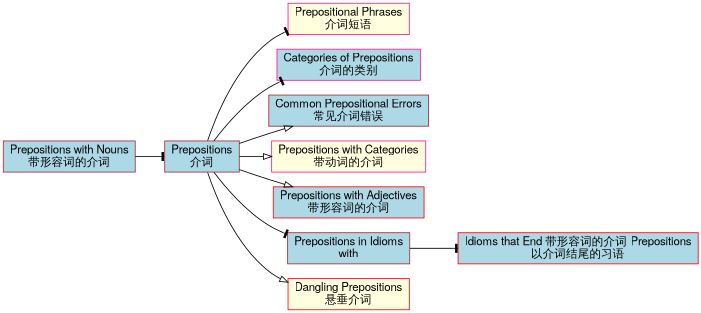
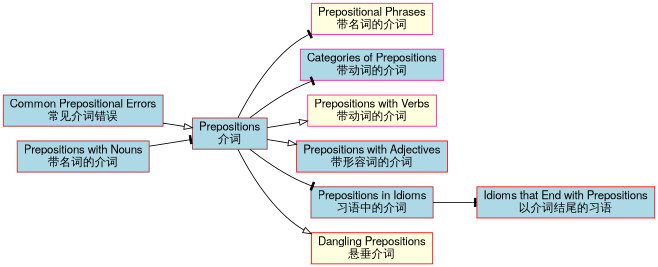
node "Prepositional Phrases 介词短语": label "Prepositional Phrases 介词短语" -> "Prepositional Phrases 带名词的介词"
node "Categories of Prepositions 介词的类别": label "Categories of Prepositions 介词的类别" -> "Categories of Prepositions 带动词的介词"
edge "Prepositions 介词" -> "Common Prepositional Errors 常见介词错误": reversed
node "Prepositions with Nouns 带形容词的介词": label "Prepositions with Nouns 带形容词的介词" -> "Prepositions with Nouns 带名词的介词"
node "Prepositions with Categories 带动词的介词": label "Prepositions with Categories 带动词的介词" -> "Prepositions with Verbs 带动词的介词"
node "Prepositions in Idioms with": label "Prepositions in Idioms with" -> "Prepositions in Idioms 习语中的介词"
node "Idioms that End 带形容词的介词 Prepositions 以介词结尾的习语": label "Idioms that End 带形容词的介词 Prepositions 以介词结尾的习语" -> "Idioms that End with Prepositions 以介词结尾的习语"
